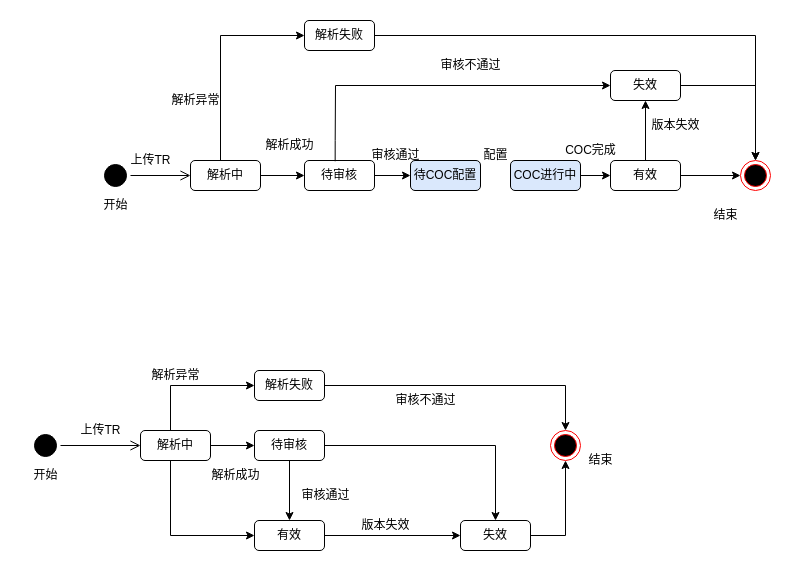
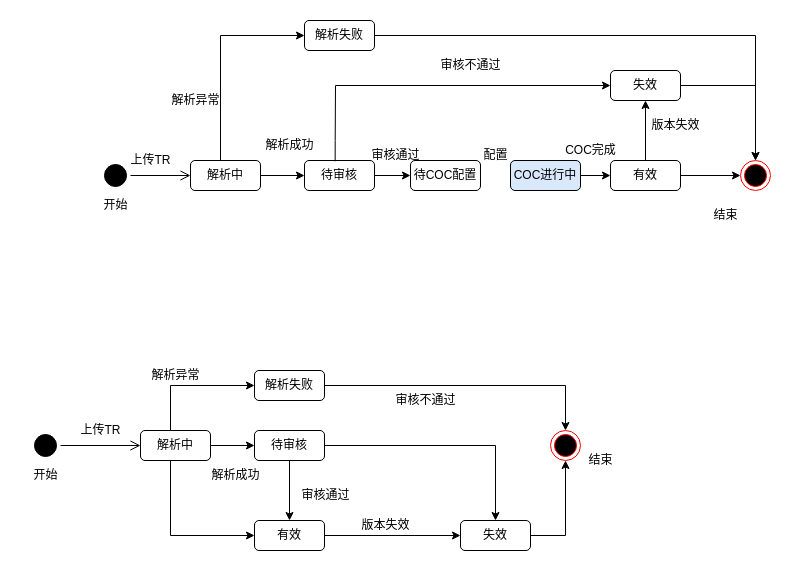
node "待COC配置": fillcolor #dae8fc -> #ffffff
